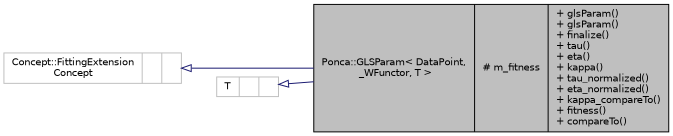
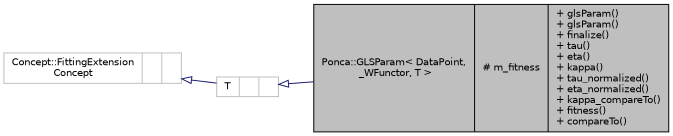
edge "Ponca::GLSParam< DataPoint," -> "Concept::FittingExtension": now "T" -> "Concept::FittingExtension"
